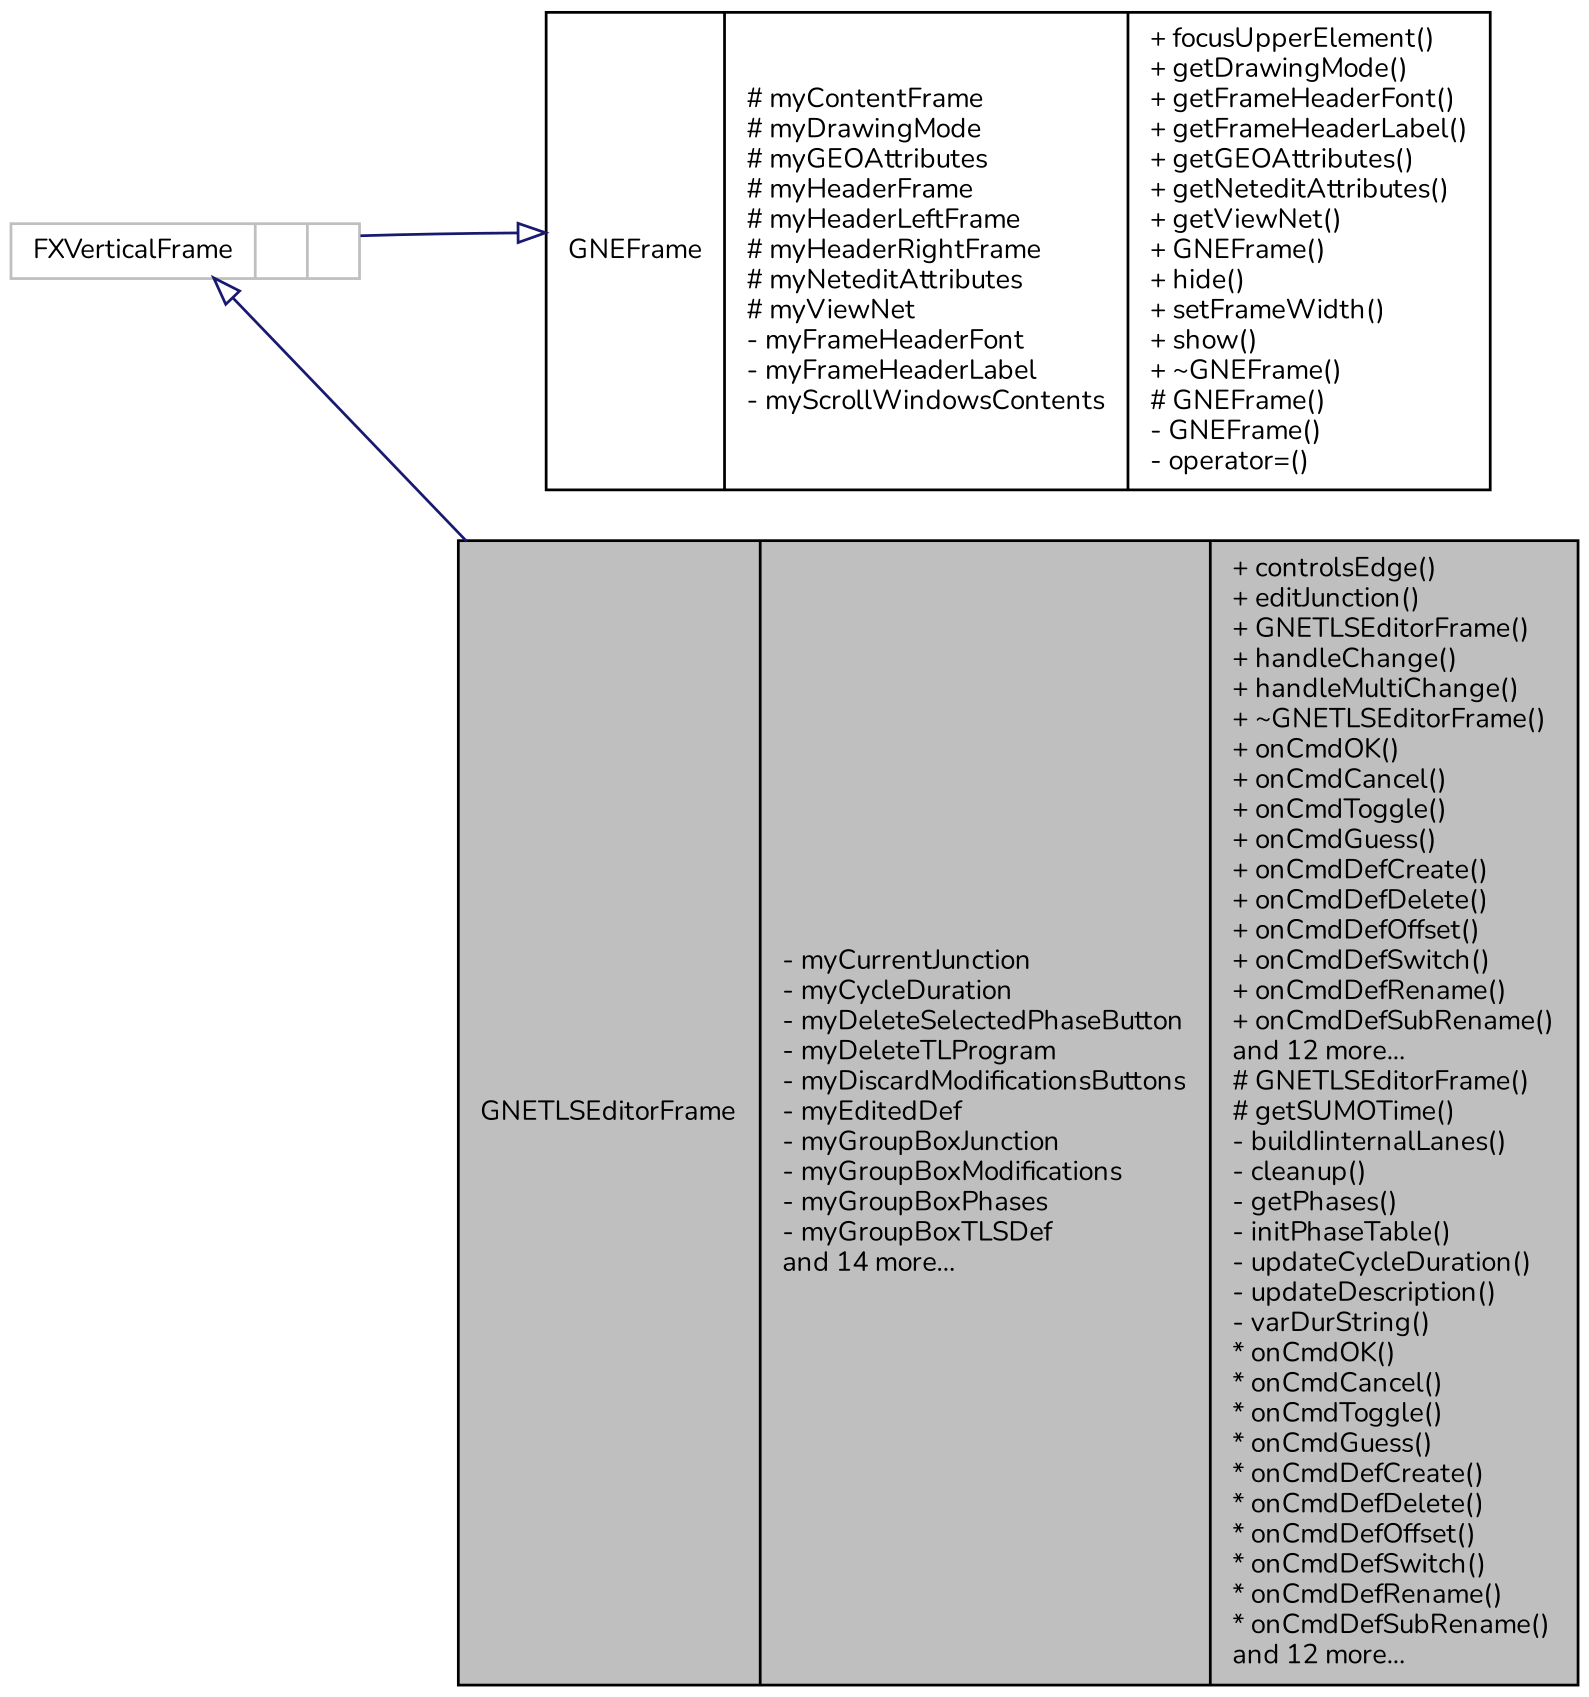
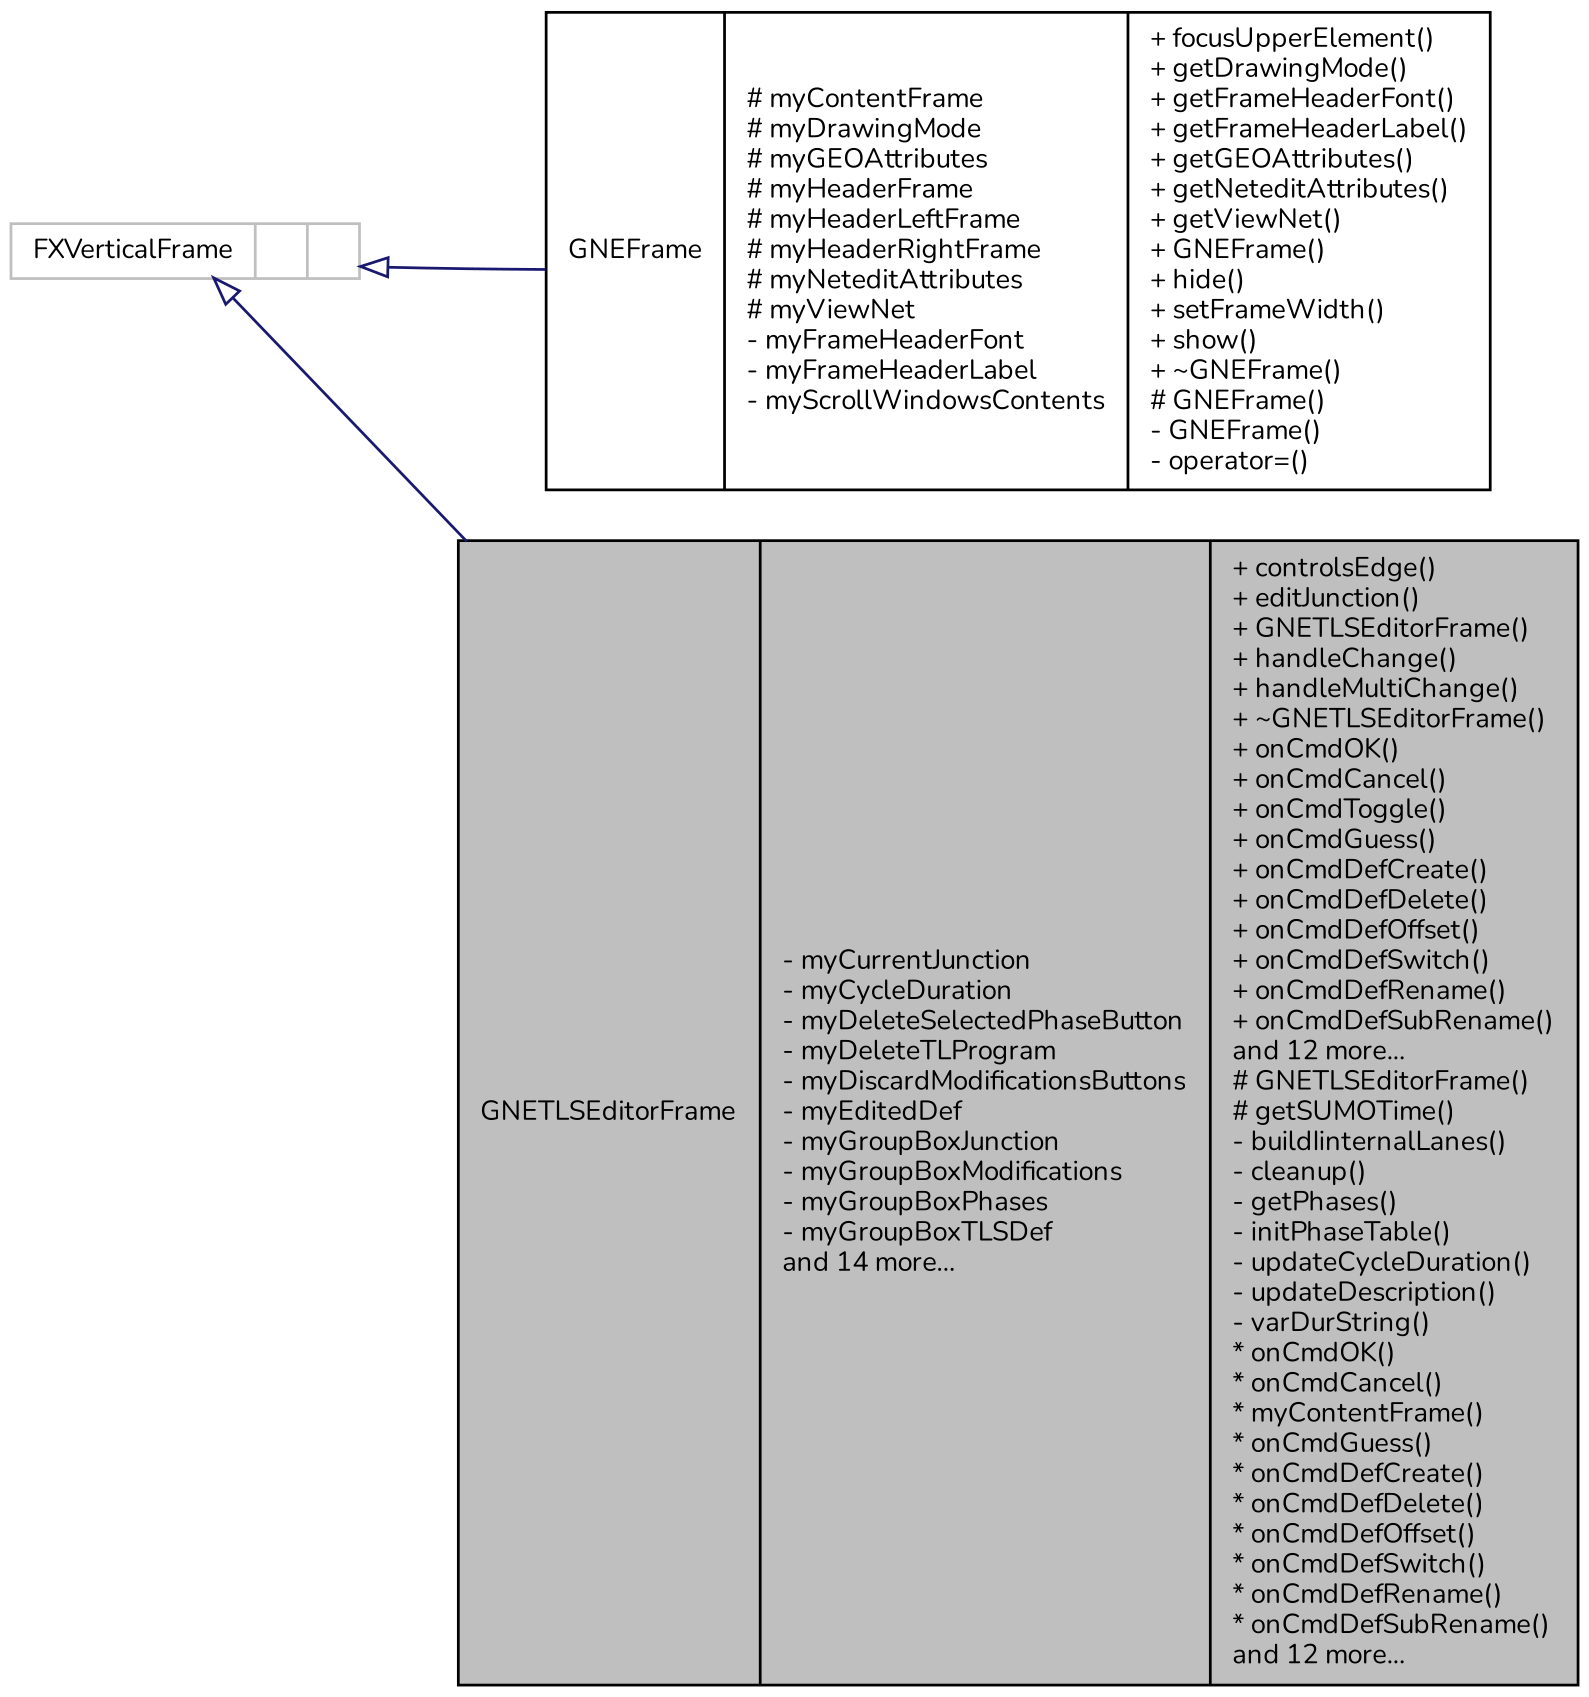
edge "FXVerticalFrame" -> "GNEFrame": reversed
node "GNETLSEditorFrame": text "* onCmdToggle()" -> "* myContentFrame()"
